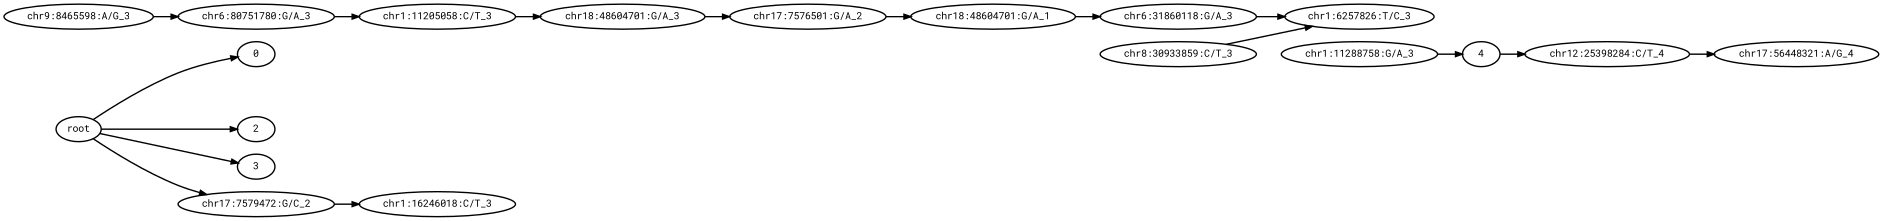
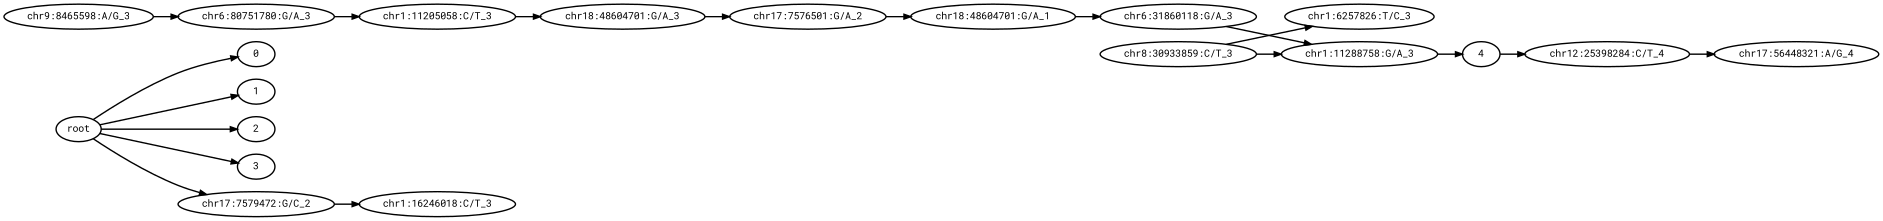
edge "chr6:31860118:G/A_3" -> "chr1:6257826:T/C_3": now "chr6:31860118:G/A_3" -> "chr1:11288758:G/A_3"
edge "chr8:30933859:C/T_3" -> "chr1:11288758:G/A_3": added
node "1": added
